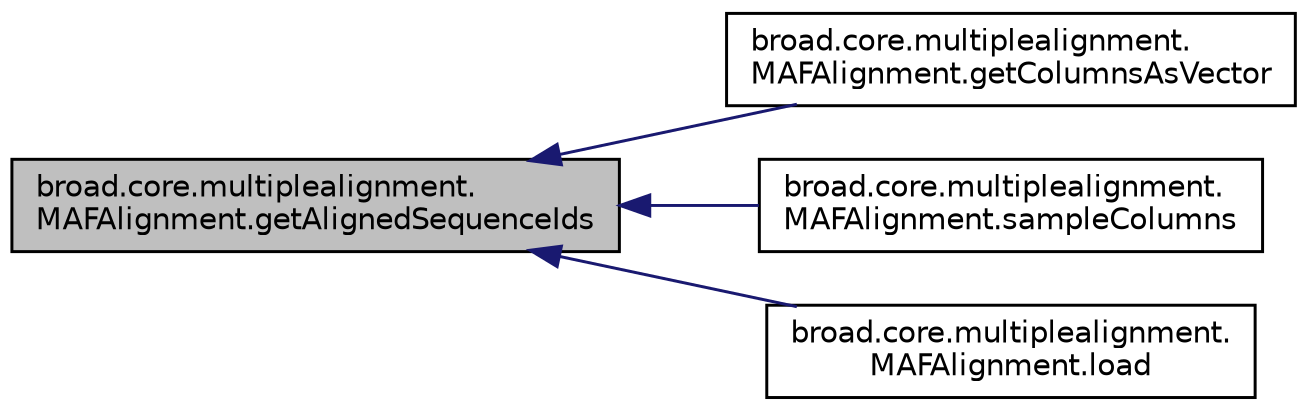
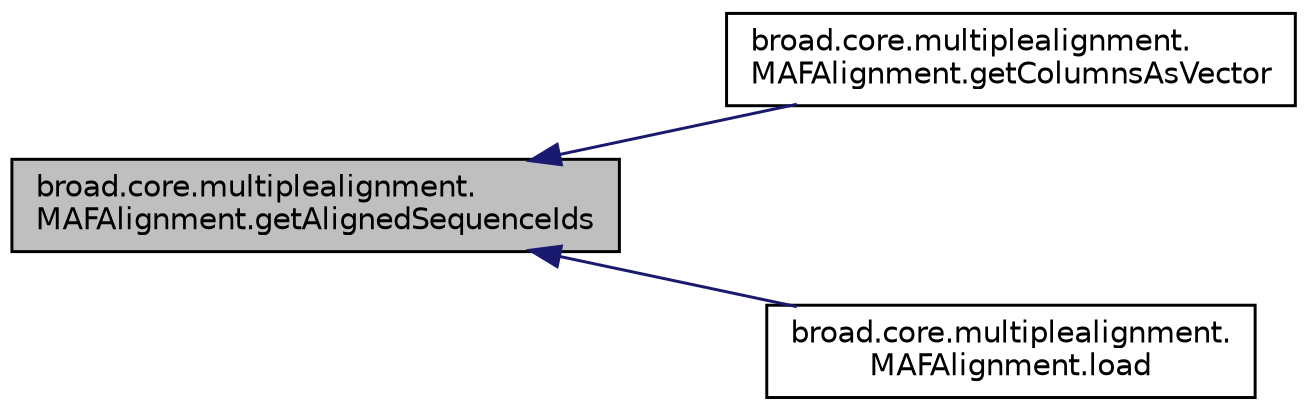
node "broad.core.multiplealignment. MAFAlignment.sampleColumns": removed
